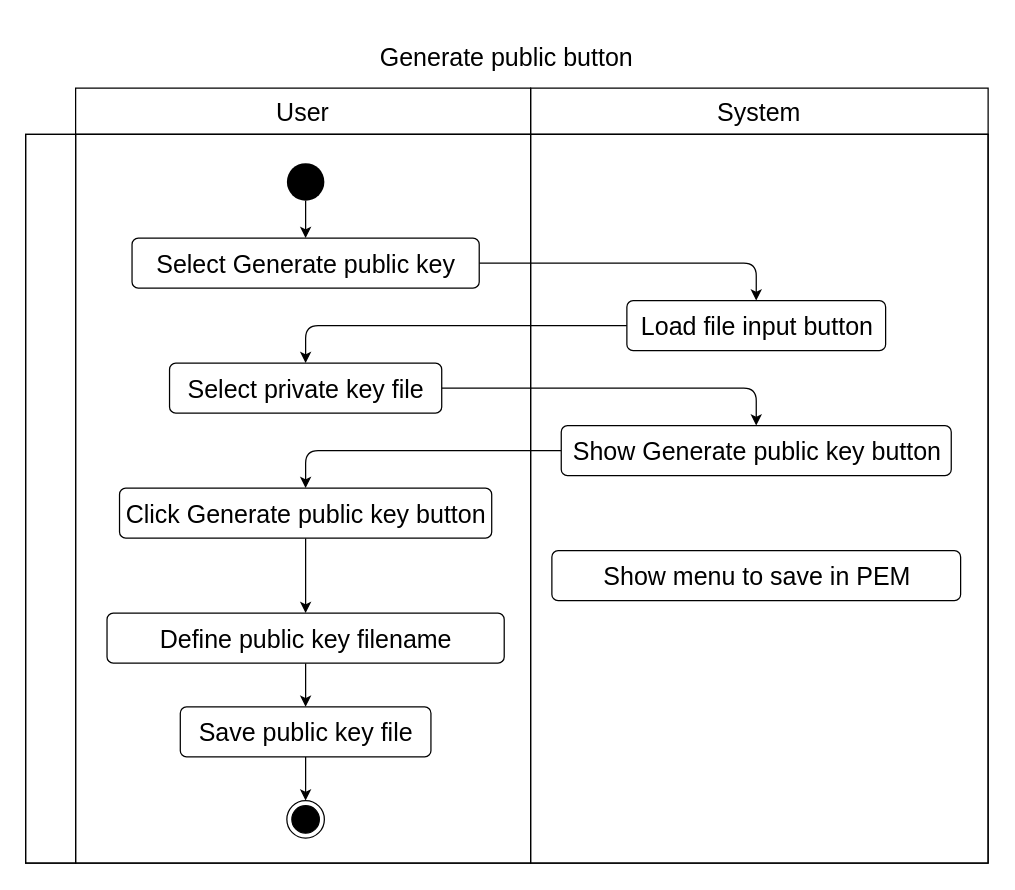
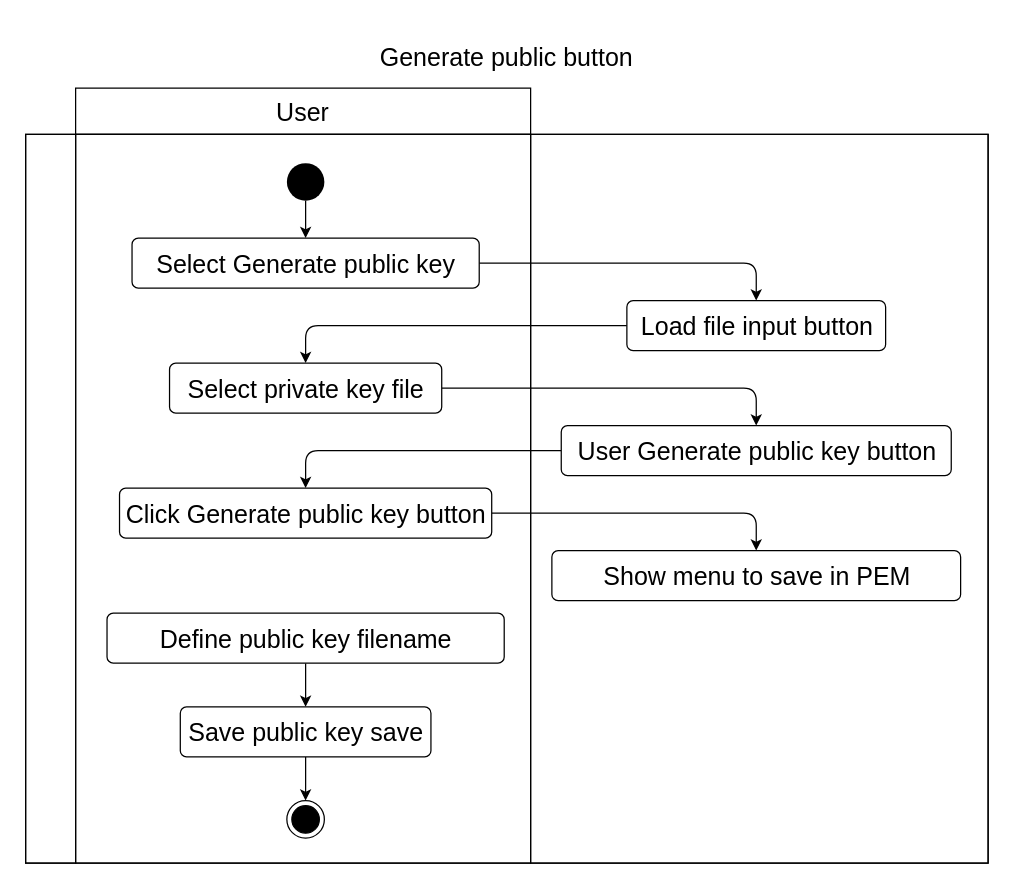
node "System": removed
node "Show Generate public key button": label "Show Generate public key button" -> "User Generate public key button"
edge "Click Generate public key button" -> "Define public key filename": now "Click Generate public key button" -> "Show menu to save in PEM"
node "Save public key file": label "Save public key file" -> "Save public key save"
